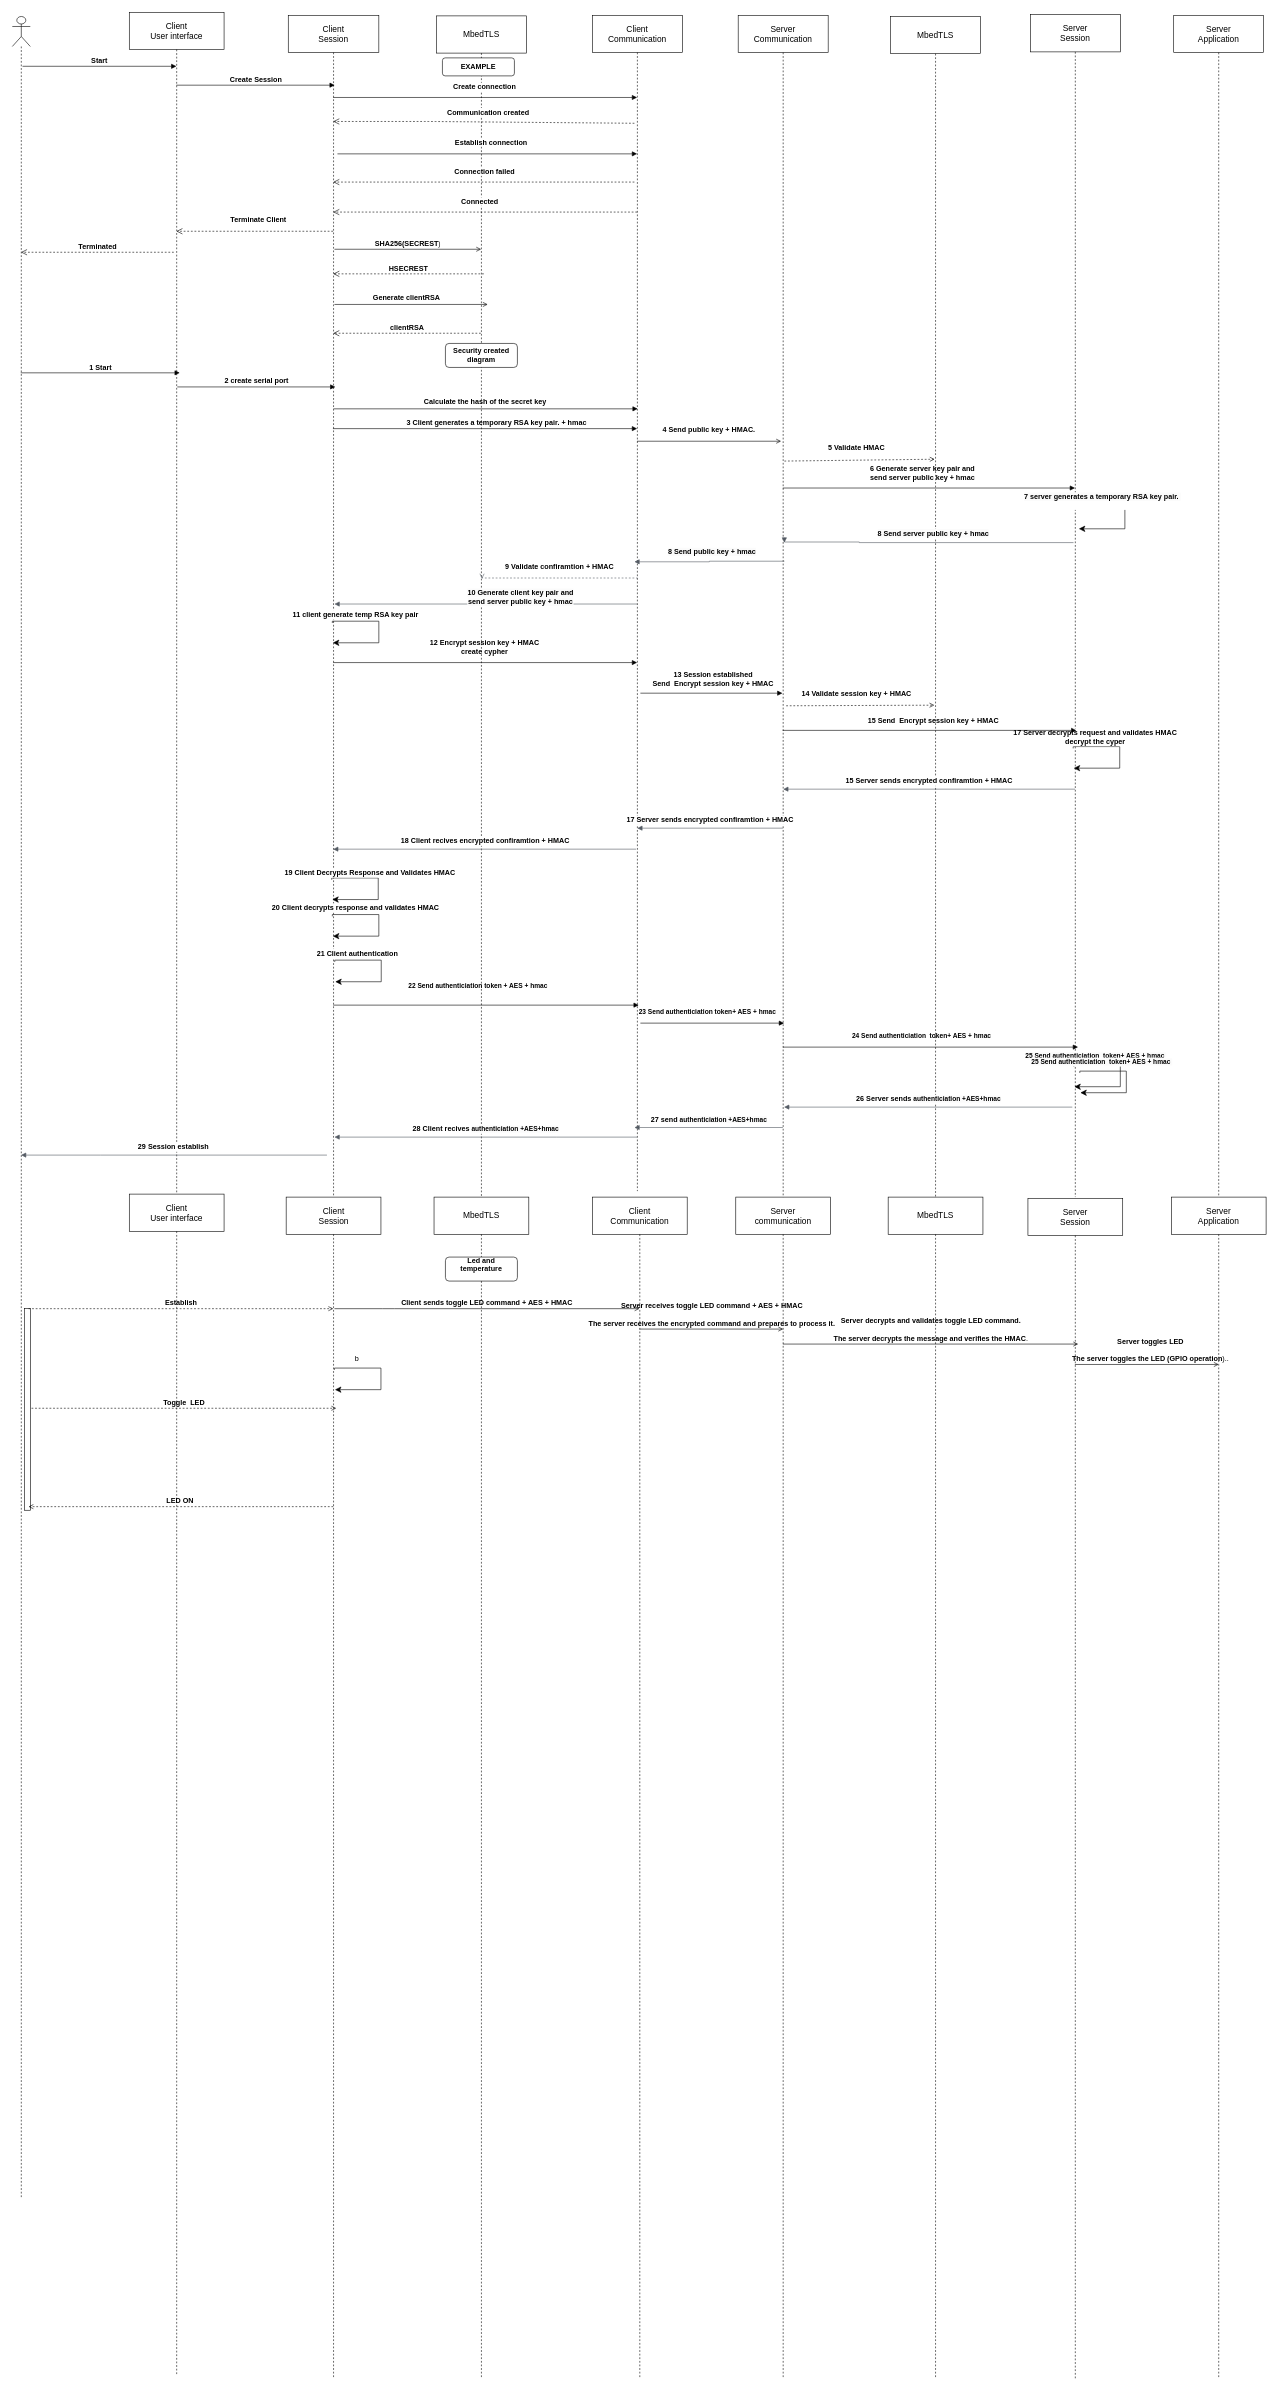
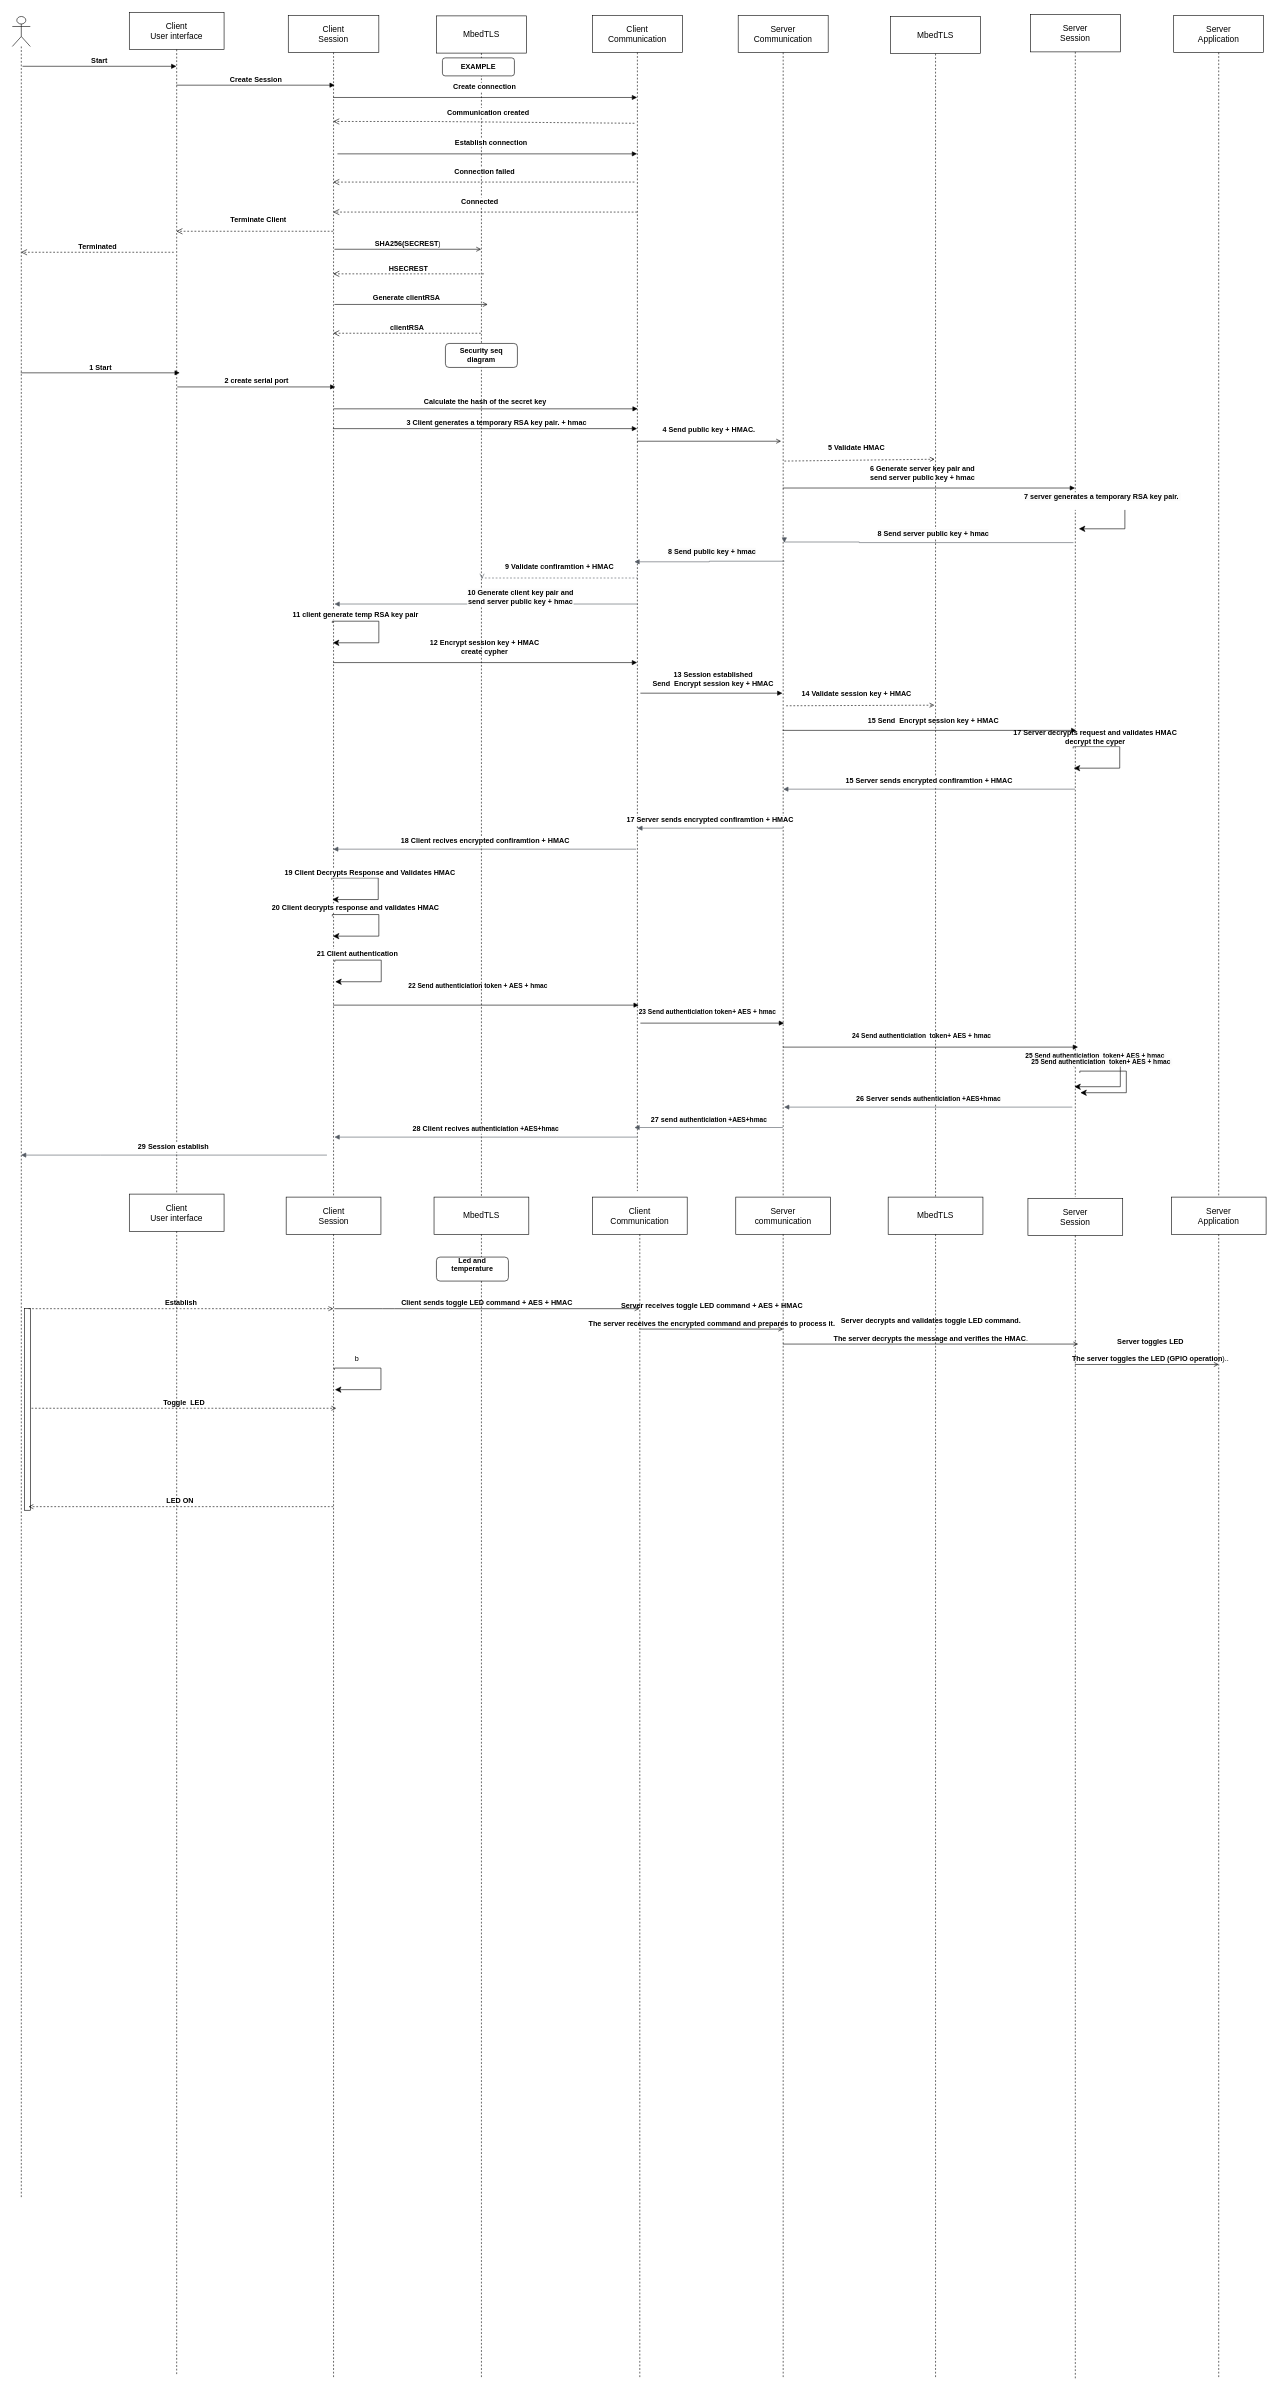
node "Security created diagram": label "Security created diagram" -> "Security seq diagram"
node "Led and temperature": moved (482, 1269) -> (473, 1269)
